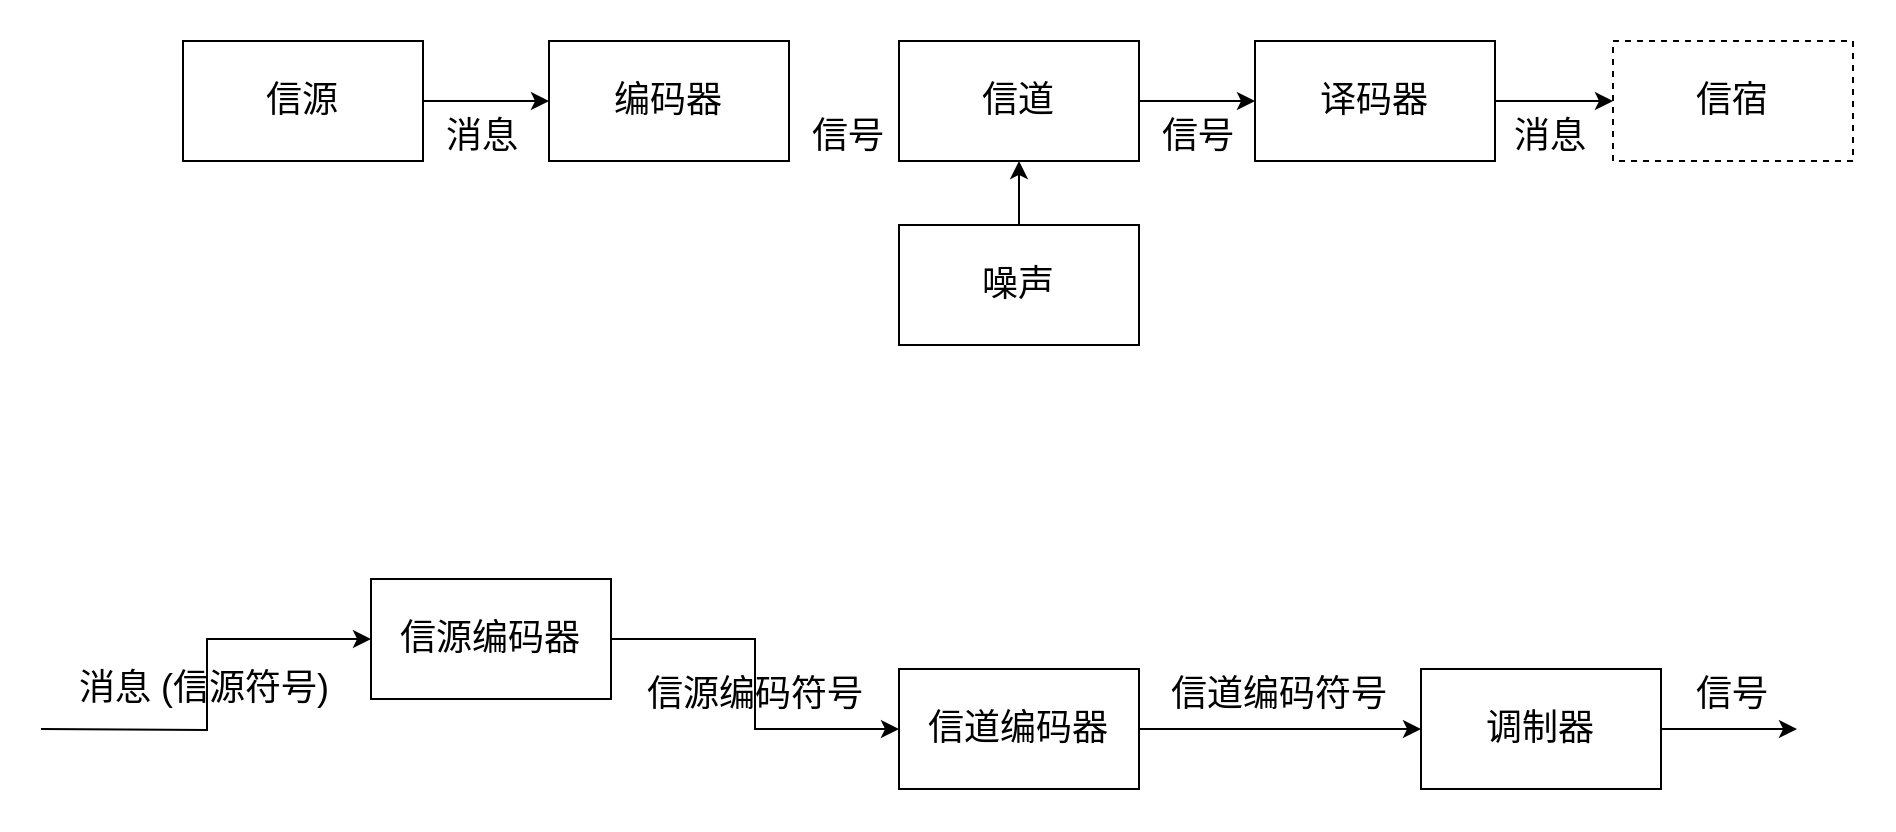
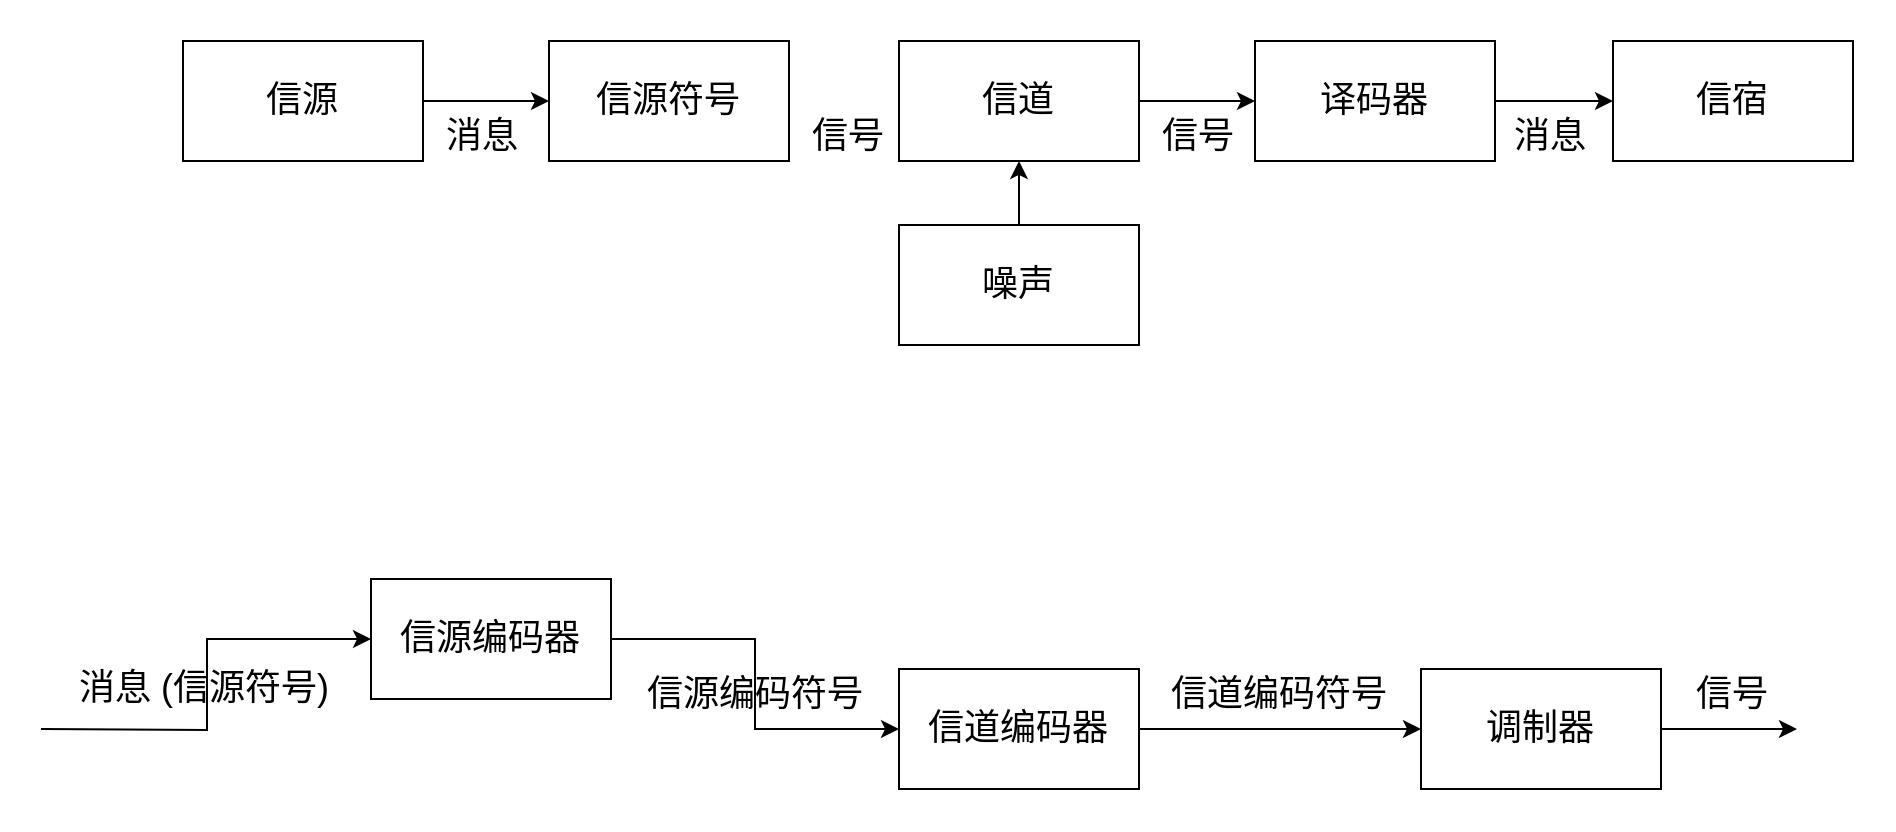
node "编码器": label "编码器" -> "信源符号"
node "信宿": style dashed -> solid
